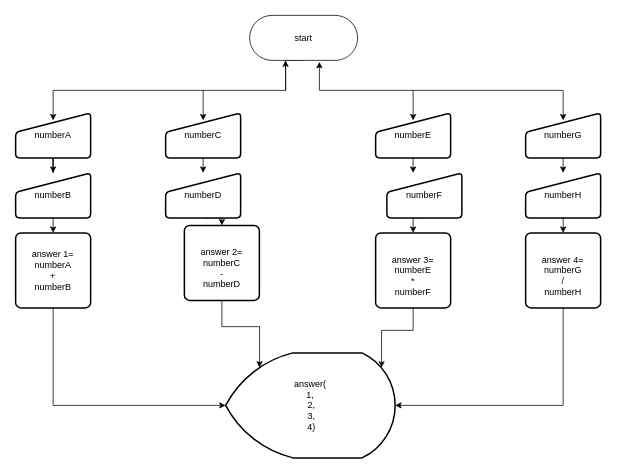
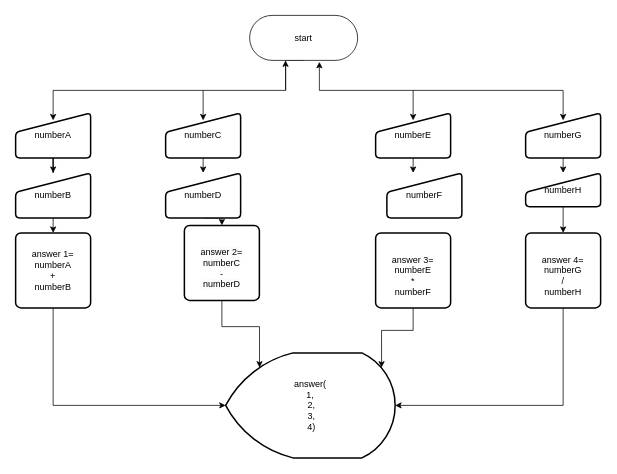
node "numberH": size 75x45 -> 75x34
edge "numberF" -> "answer 3=numberE*numberF": removed
